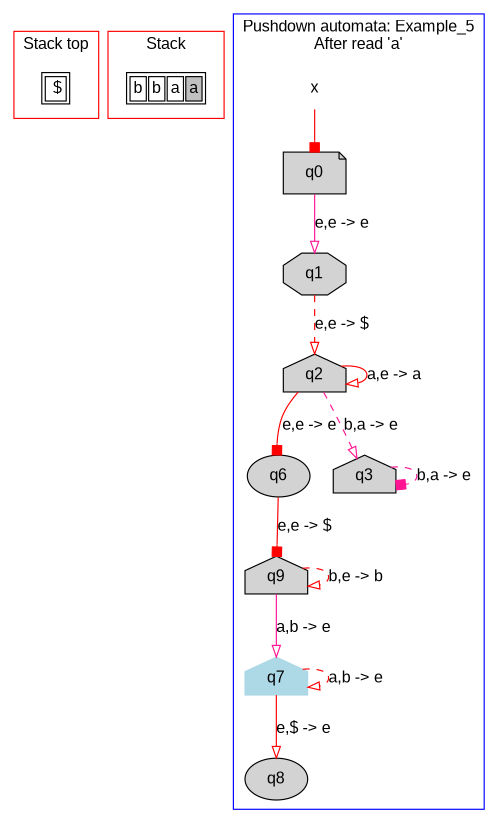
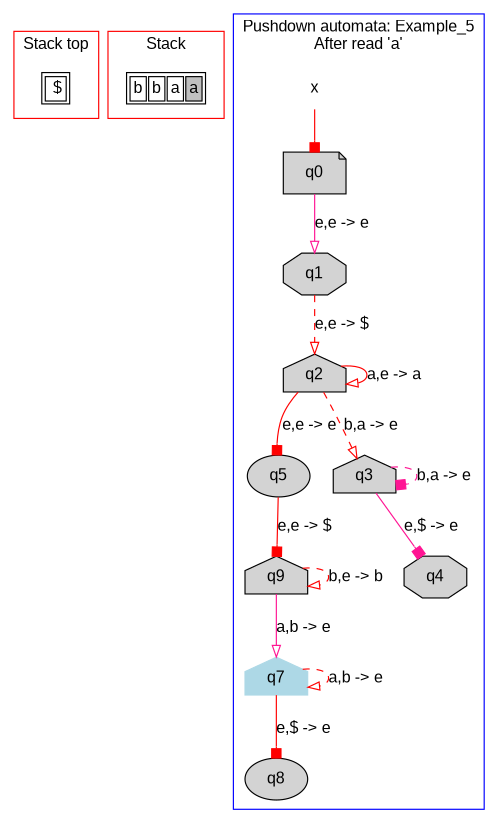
edge "q2" -> "q3": color deeppink -> red
node "q6": label "q6" -> "q5"
node "q4": added
edge "q7" -> "q8": arrowhead onormal -> box
